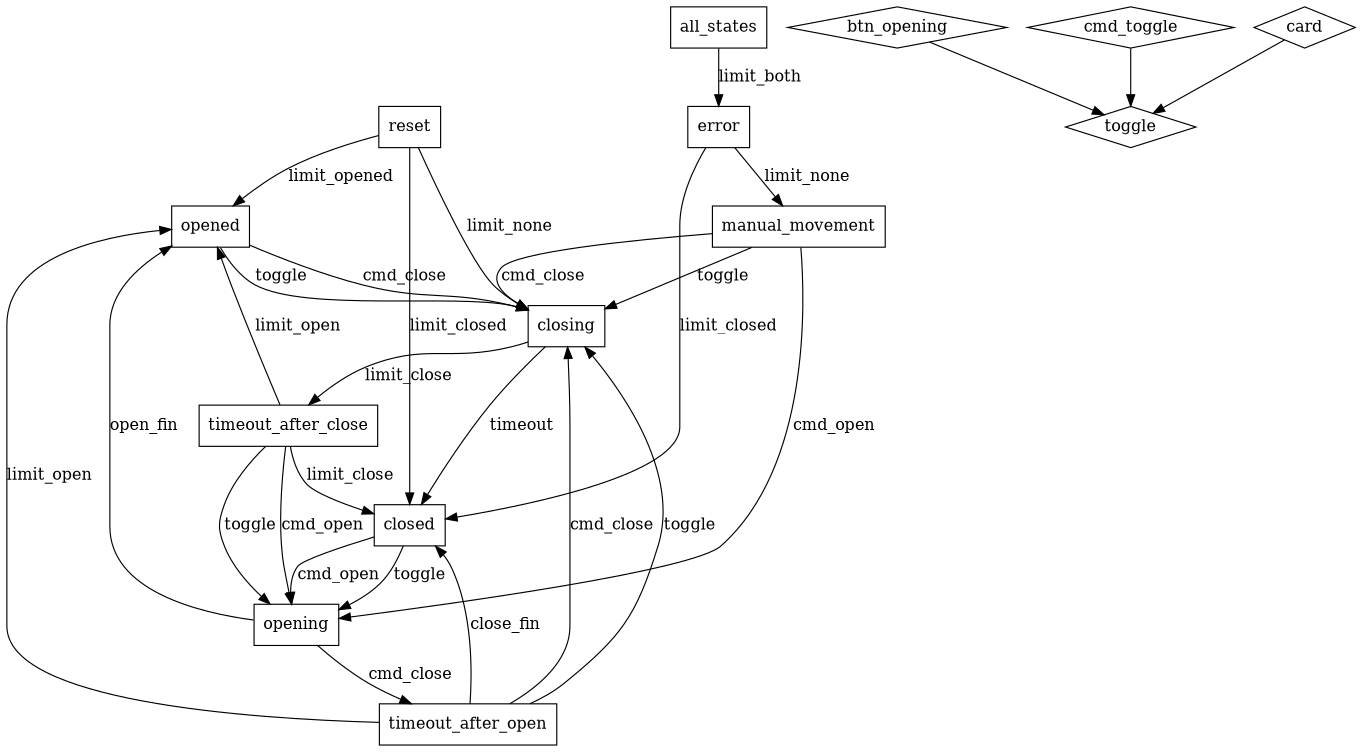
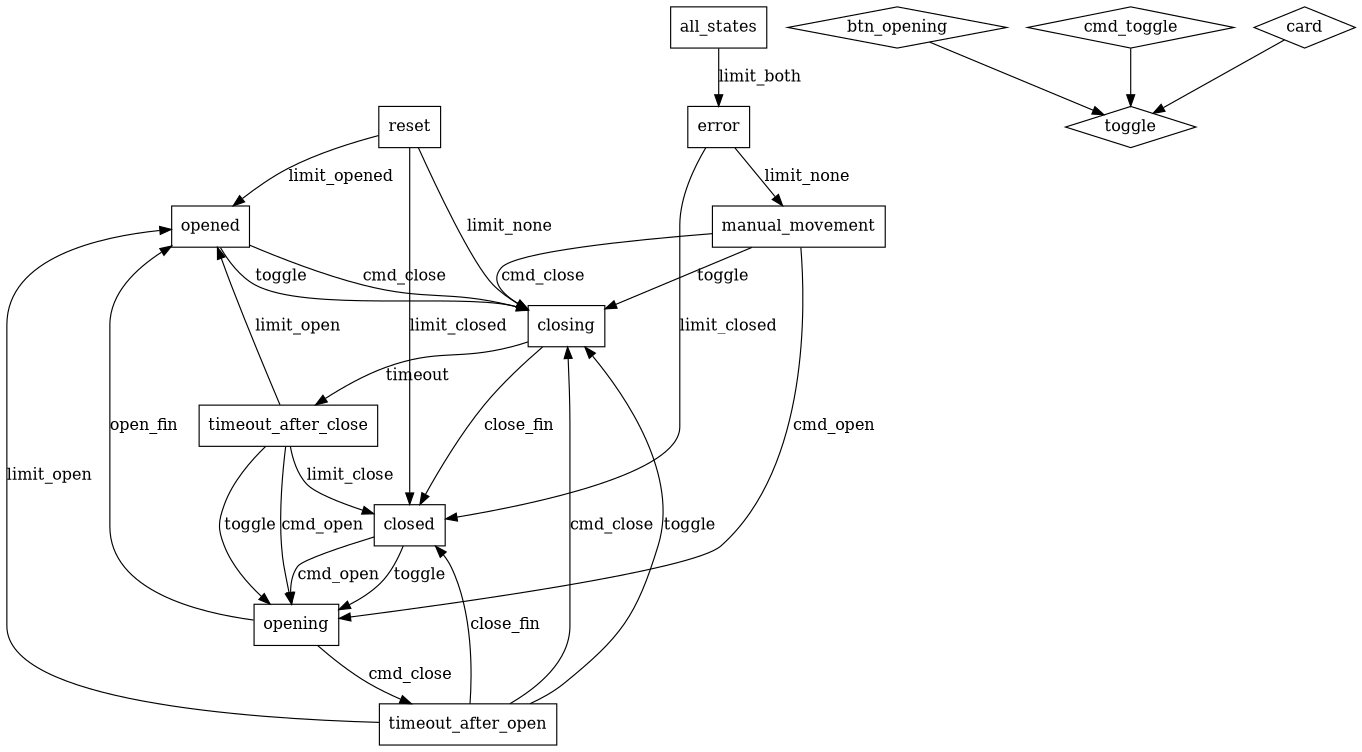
edge "closing" -> "timeout_after_close": label "limit_close" -> "timeout"
edge "closing" -> "closed": label "timeout" -> "close_fin"
